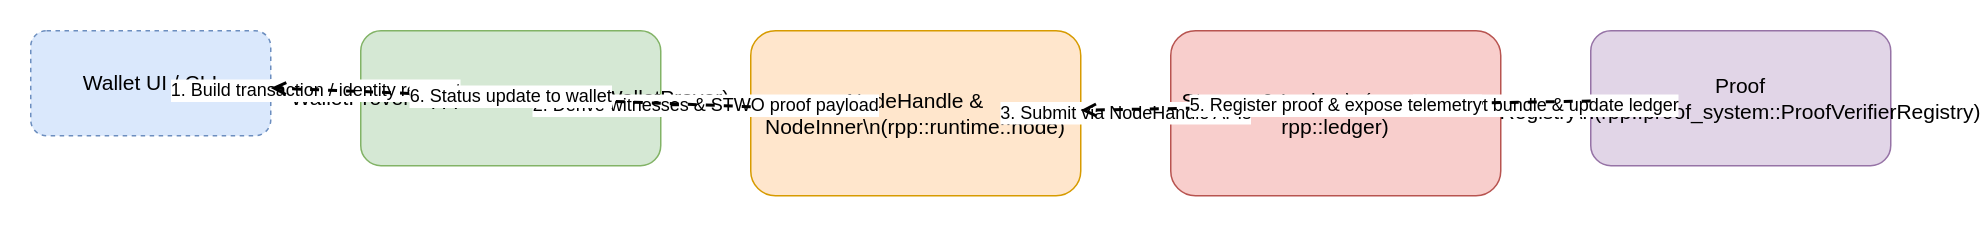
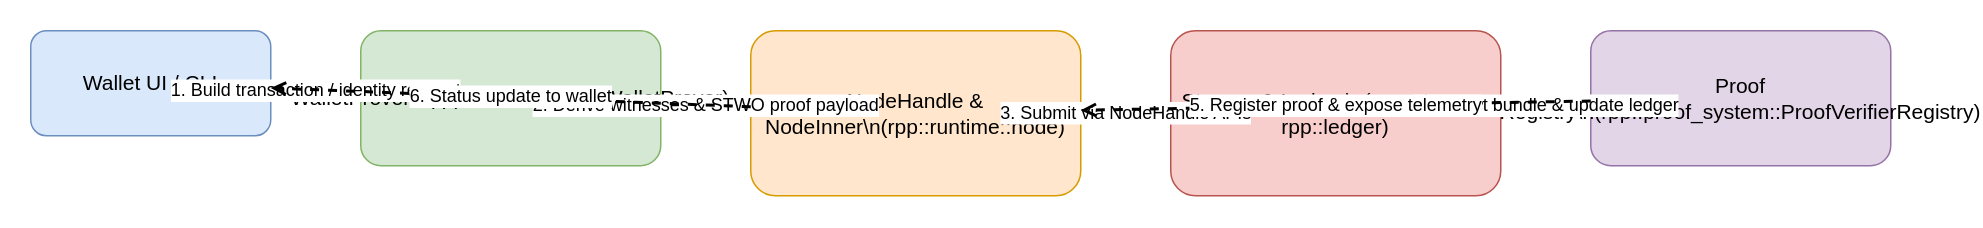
node "Wallet UI / CLI": style dashed -> solid
